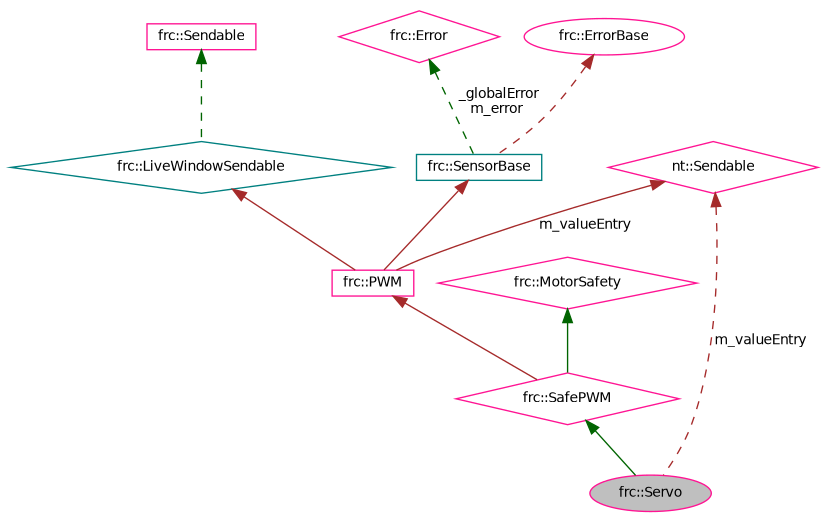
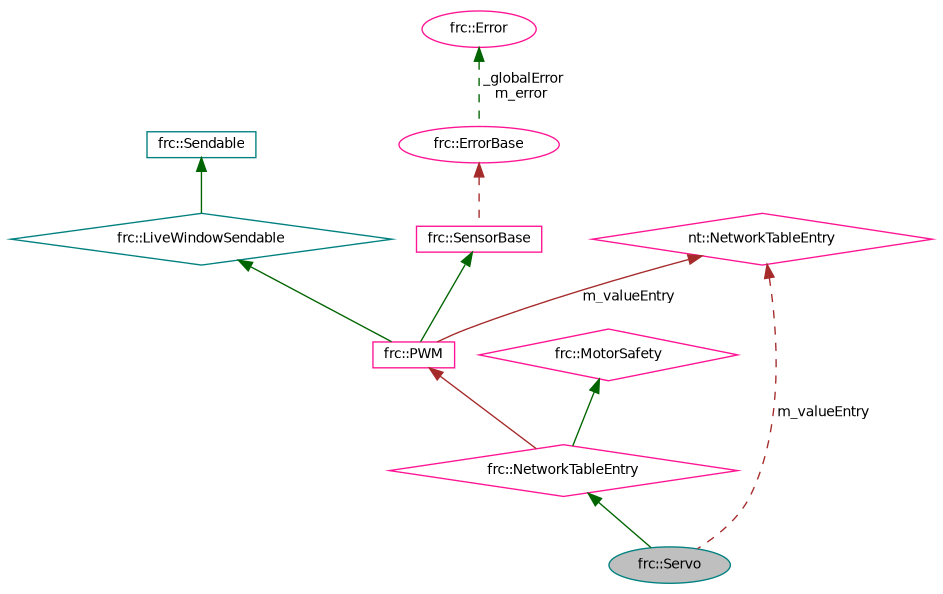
node "frc::Sendable": color deeppink -> teal
node "frc::Error": shape diamond -> ellipse
edge "frc::LiveWindowSendable" -> "frc::Sendable": style dashed -> solid
edge "frc::SensorBase" -> "frc::Error": now "frc::ErrorBase" -> "frc::Error"
node "frc::SensorBase": color teal -> deeppink
node "nt::Sendable": label "nt::Sendable" -> "nt::NetworkTableEntry"
edge "frc::PWM" -> "frc::SensorBase": color brown -> darkgreen
edge "frc::PWM" -> "frc::LiveWindowSendable": color brown -> darkgreen
node "frc::SafePWM": label "frc::SafePWM" -> "frc::NetworkTableEntry"
node "frc::Servo": color deeppink -> teal
